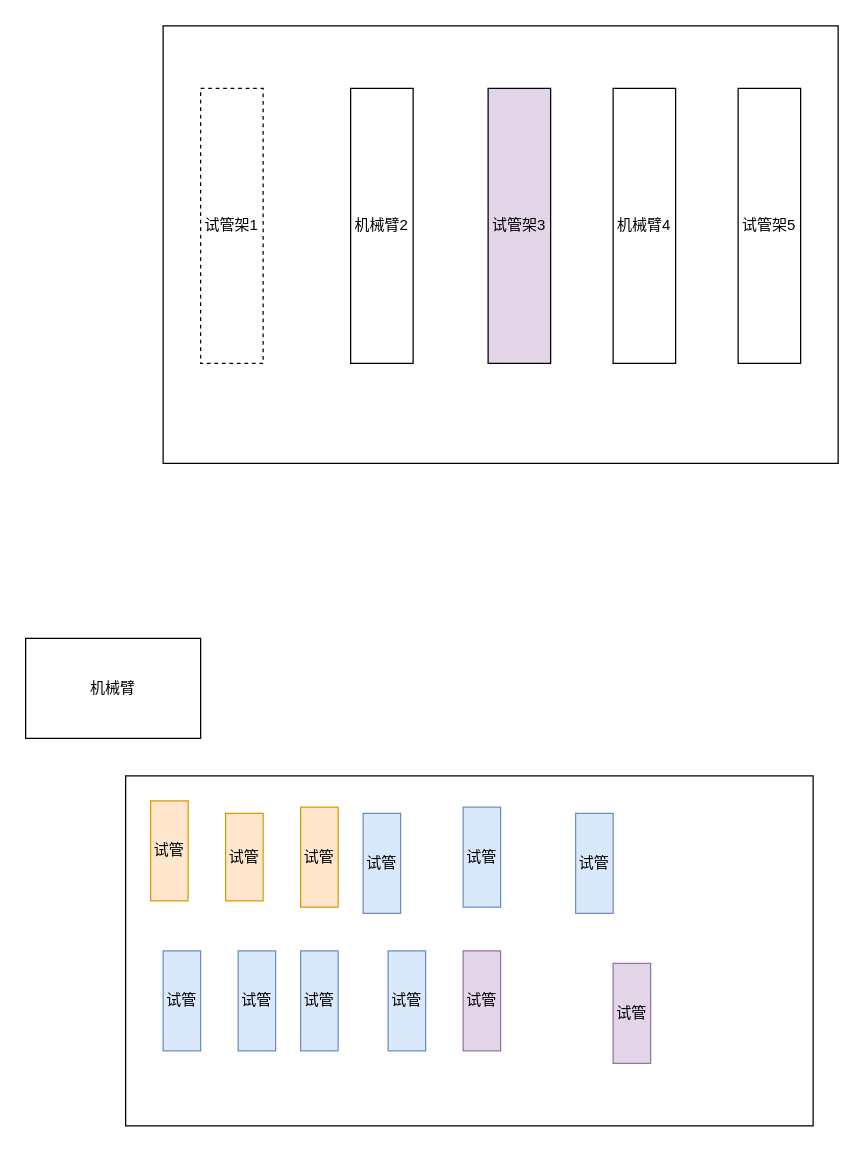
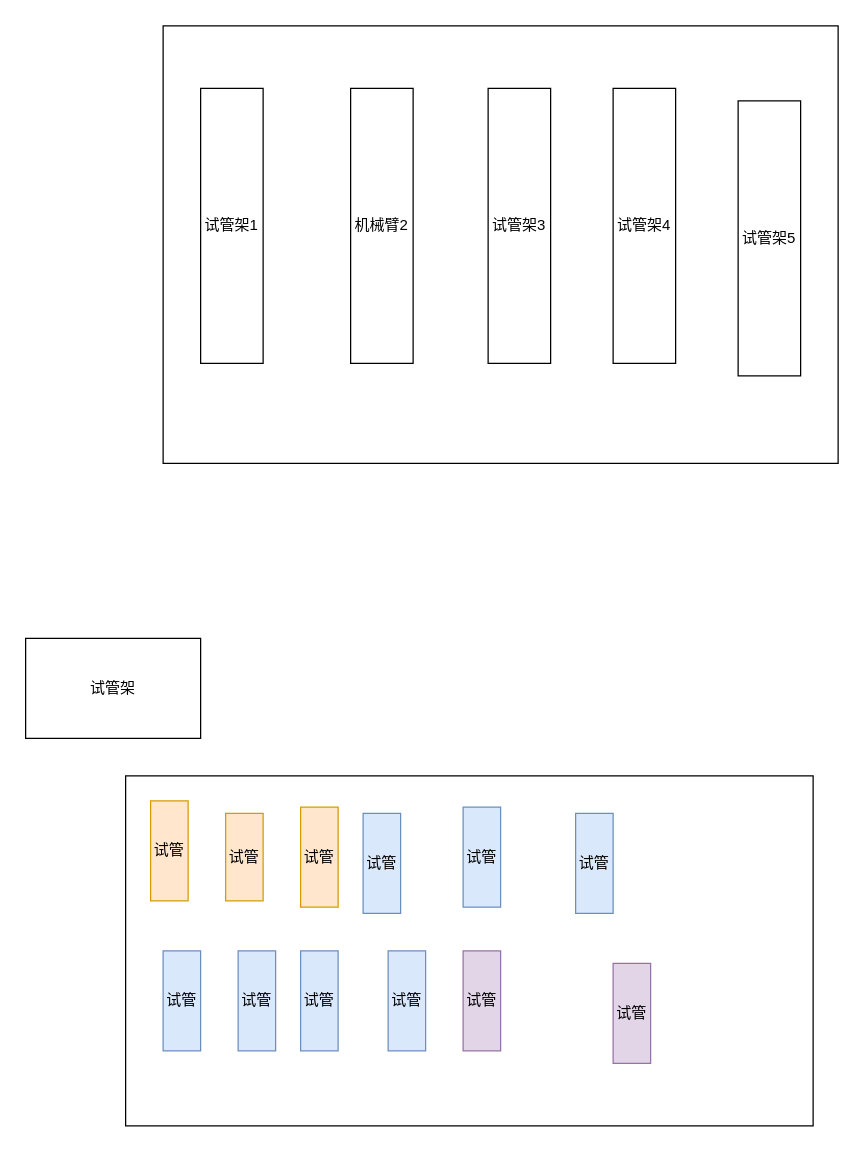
node "试管架1": style dashed -> solid
node "试管架3": fillcolor #e1d5e7 -> #ffffff
node "机械臂4": label "机械臂4" -> "试管架4"
node "试管架5": moved (769, 226) -> (769, 238)
node "机械臂": label "机械臂" -> "试管架"
